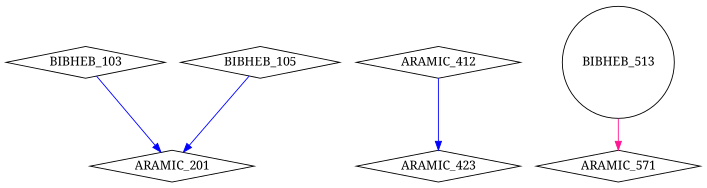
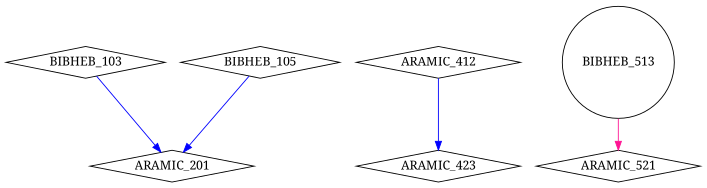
node "ARAMIC_571": label "ARAMIC_571" -> "ARAMIC_521"
